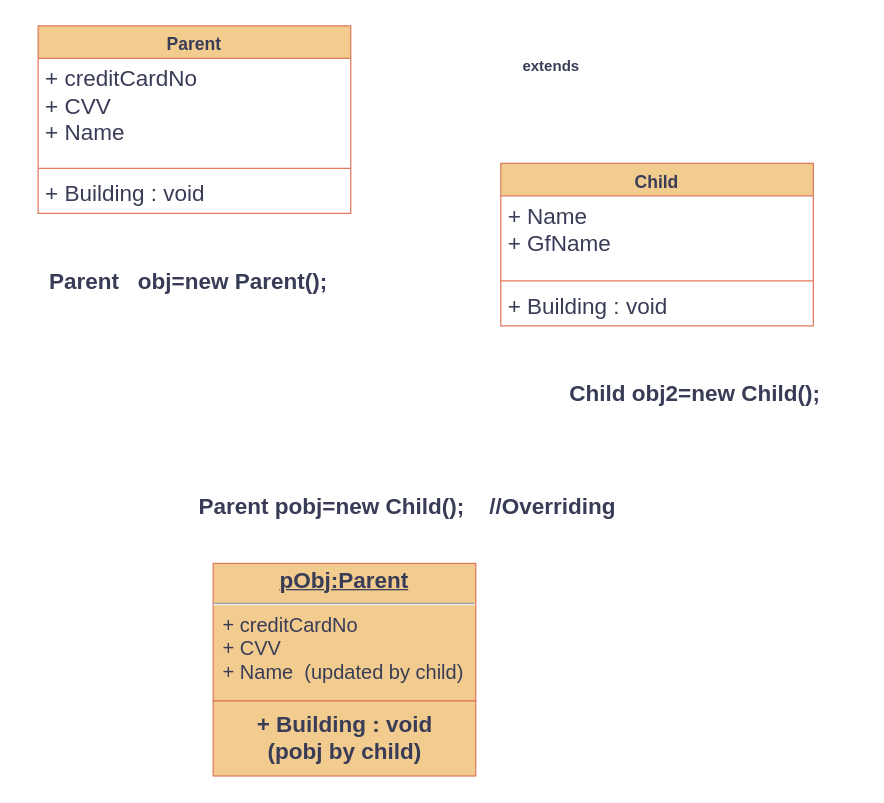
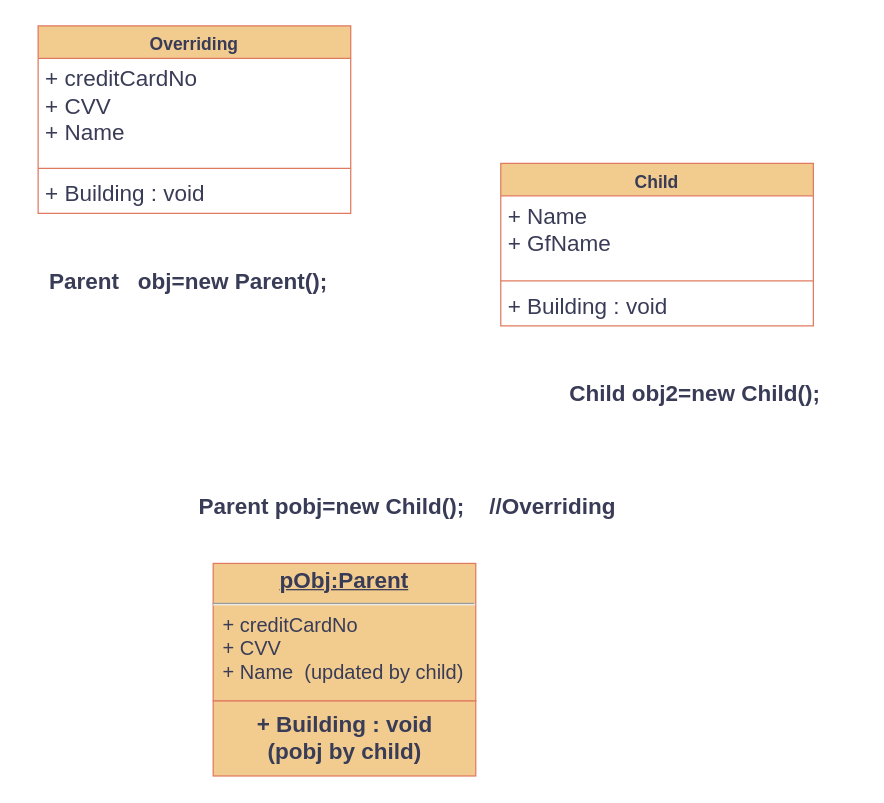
node "Parent": label "Parent" -> "Overriding"
node "extends": removed
